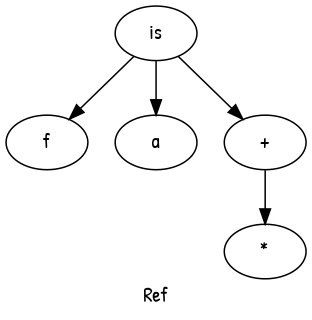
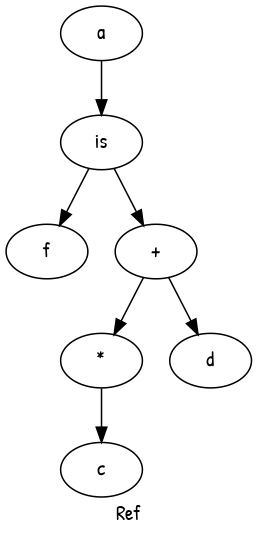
edge "is" -> "a": reversed
node "d": added
node "c": added
